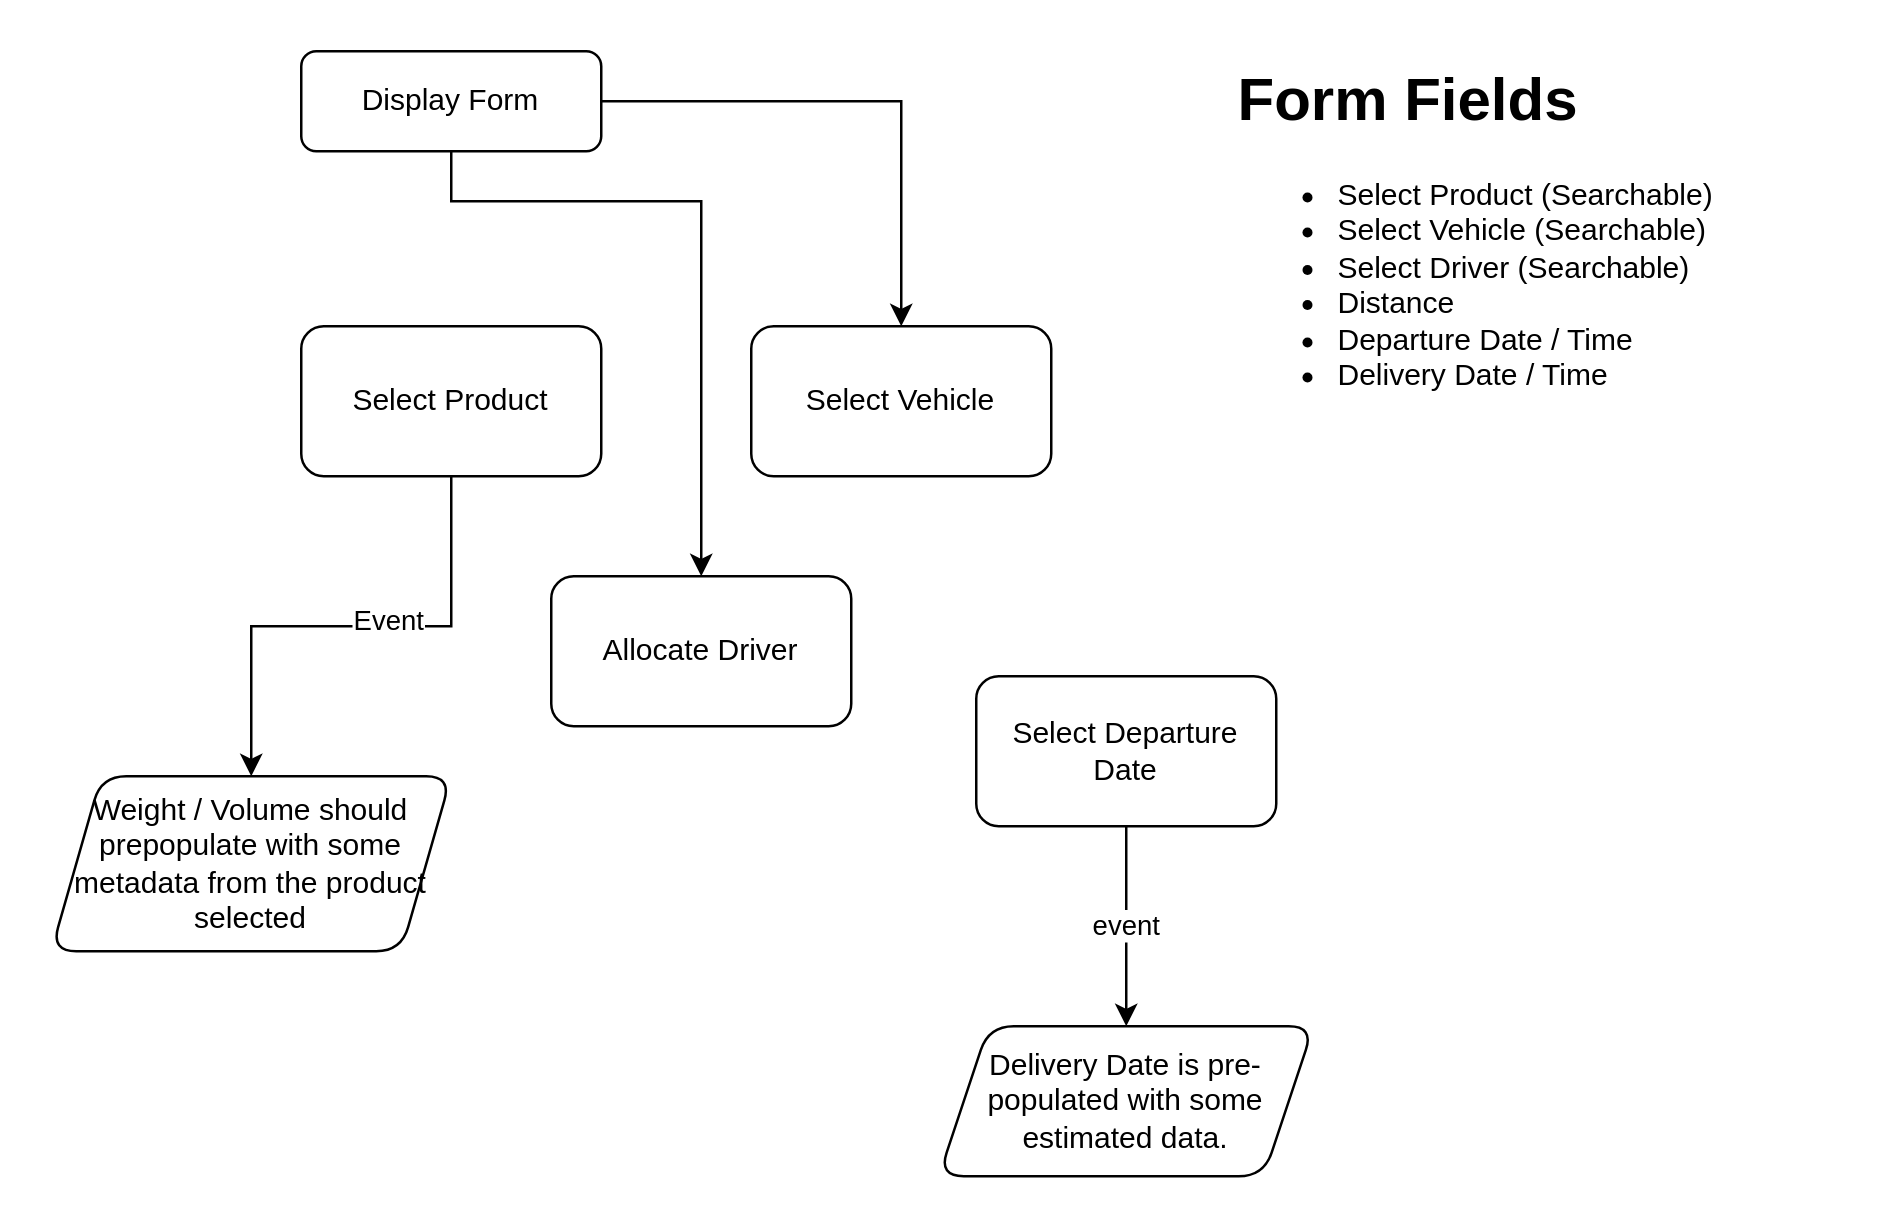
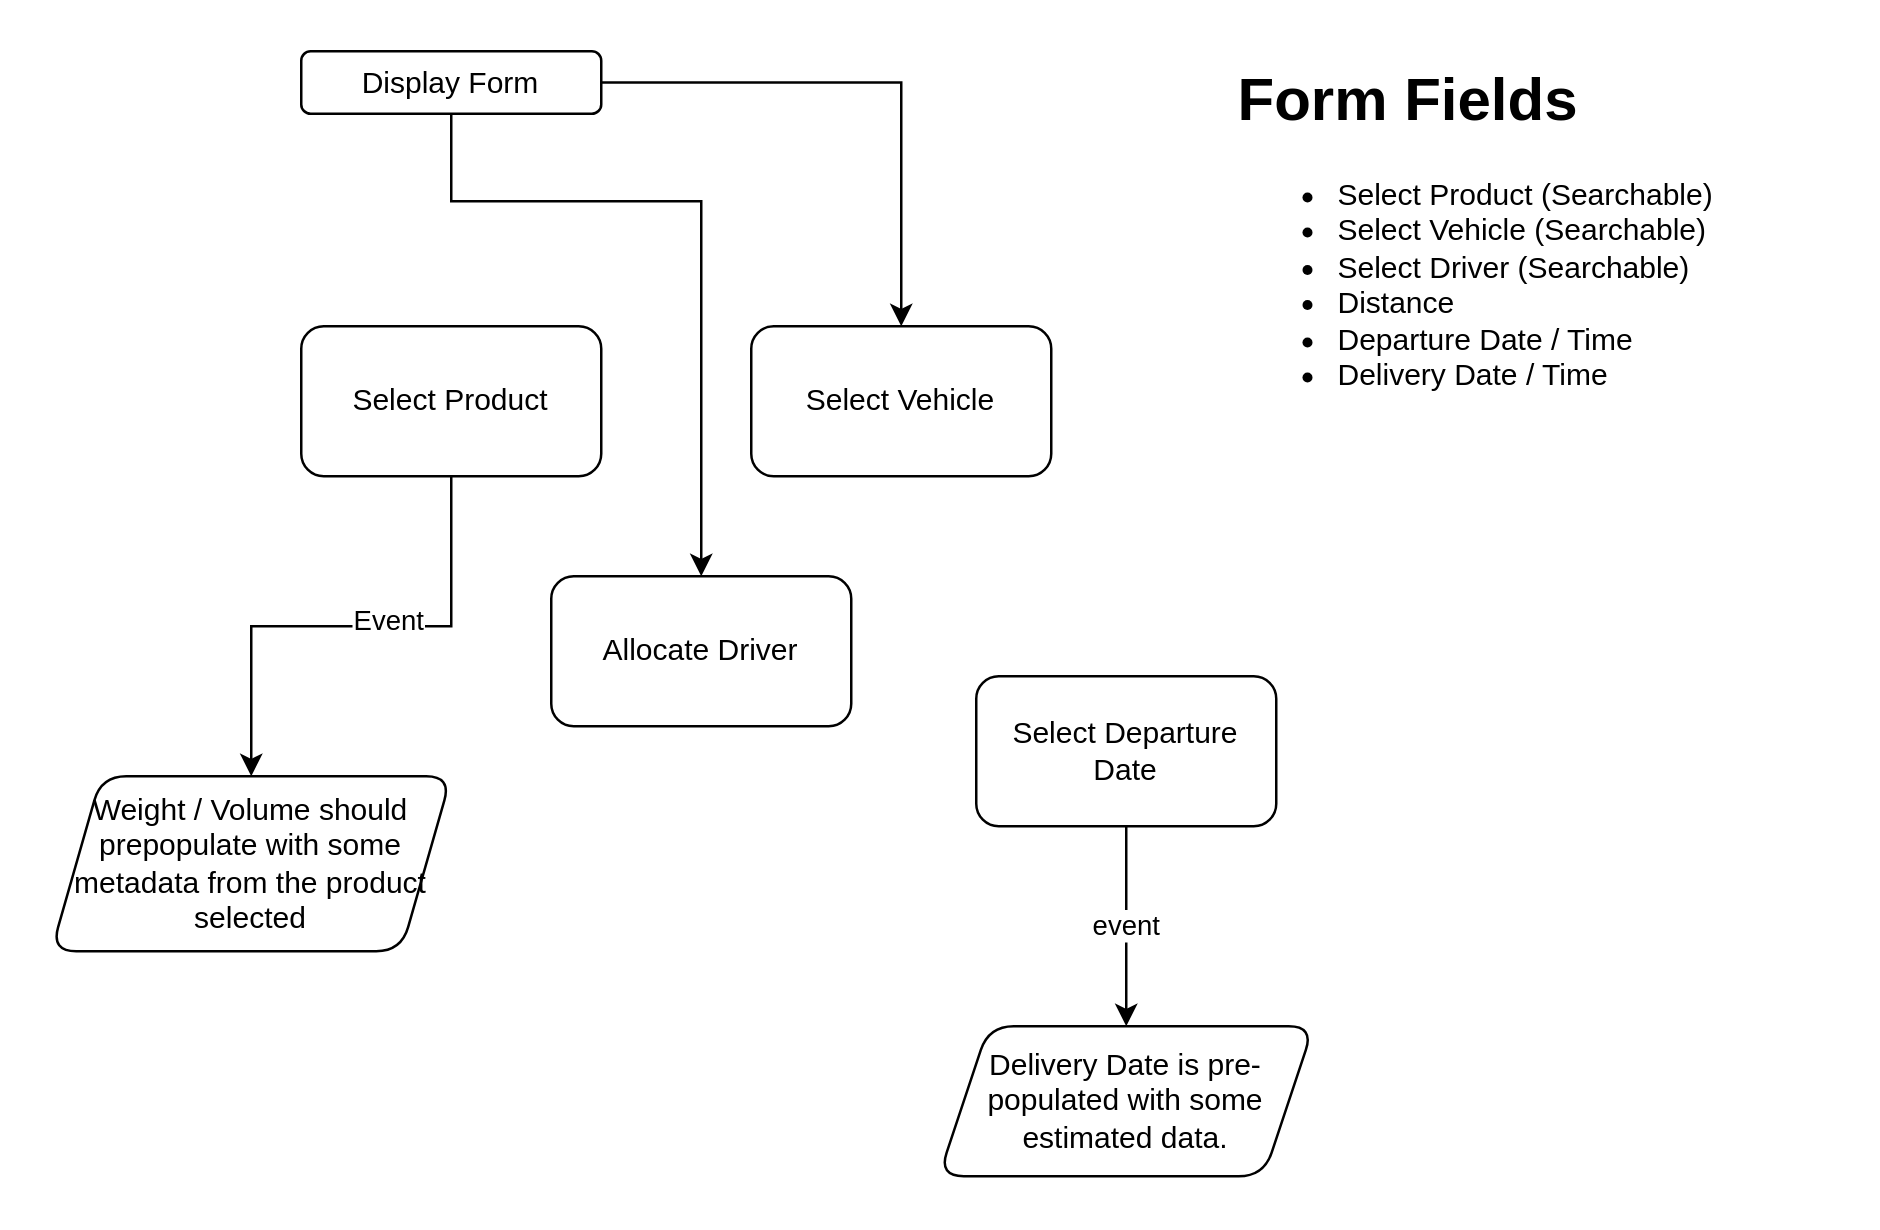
node "Display Form": size 300x100 -> 300x63
